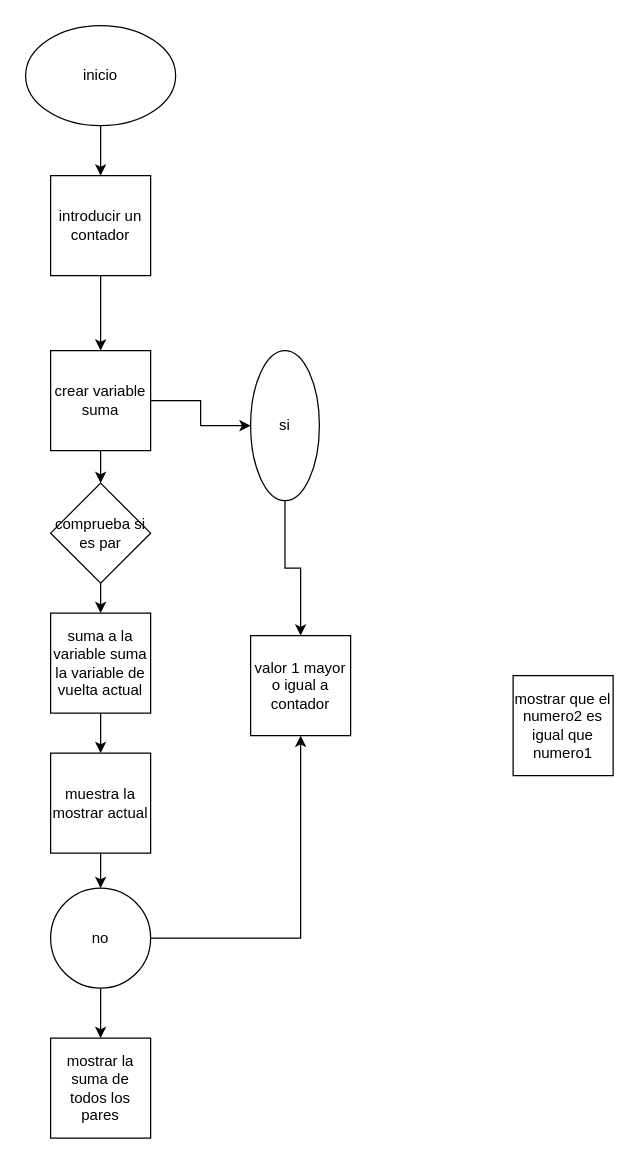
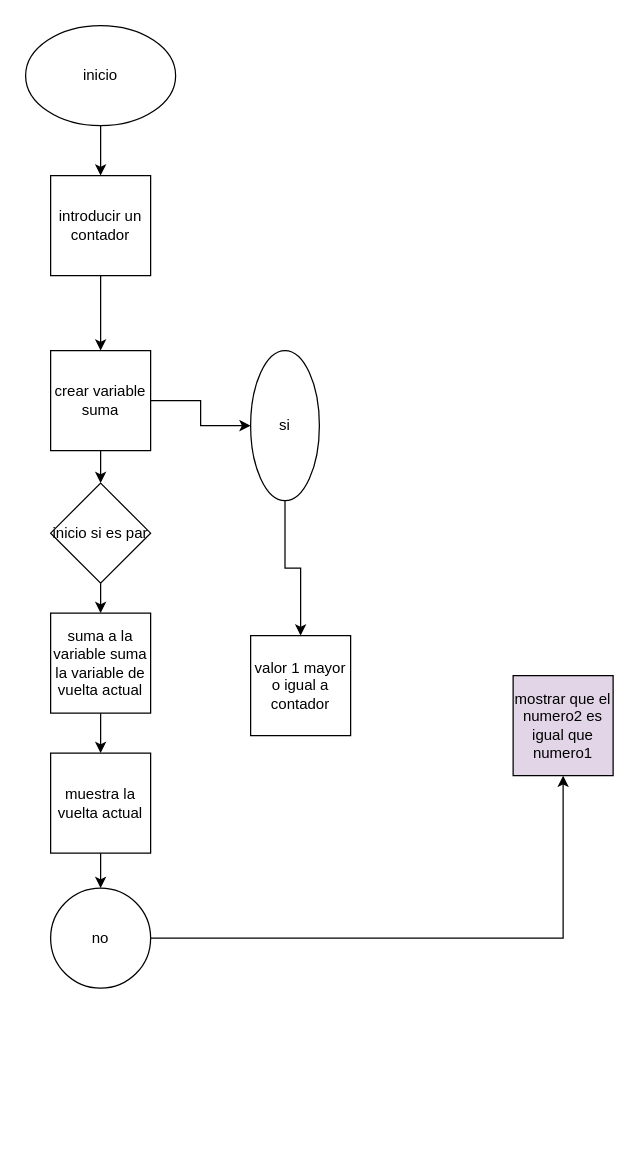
node "comprueba si es par": label "comprueba si es par" -> "inicio si es par"
node "mostrar que el numero2 es igual que numero1": fillcolor #ffffff -> #e1d5e7
node "muestra la mostrar actual": label "muestra la mostrar actual" -> "muestra la vuelta actual"
edge "no" -> "valor 1 mayor o igual a contador": now "no" -> "mostrar que el numero2 es igual que numero1"
edge "no" -> "mostrar la suma de todos los pares": removed
node "mostrar la suma de todos los pares": removed
